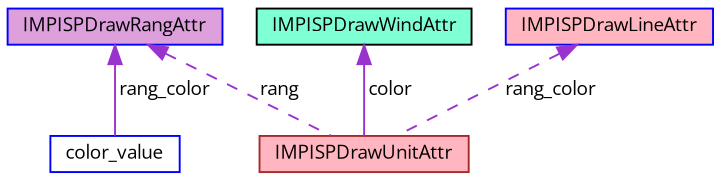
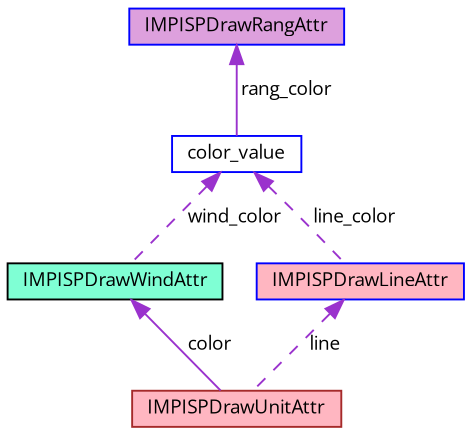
edge "IMPISPDrawUnitAttr" -> "IMPISPDrawLineAttr": label " rang_color" -> " line"
edge "IMPISPDrawUnitAttr" -> "IMPISPDrawRangAttr": removed, label "rang"
edge "IMPISPDrawLineAttr" -> "color_value": added, label "line_color"
edge "IMPISPDrawWindAttr" -> "color_value": added, label "wind_color"
